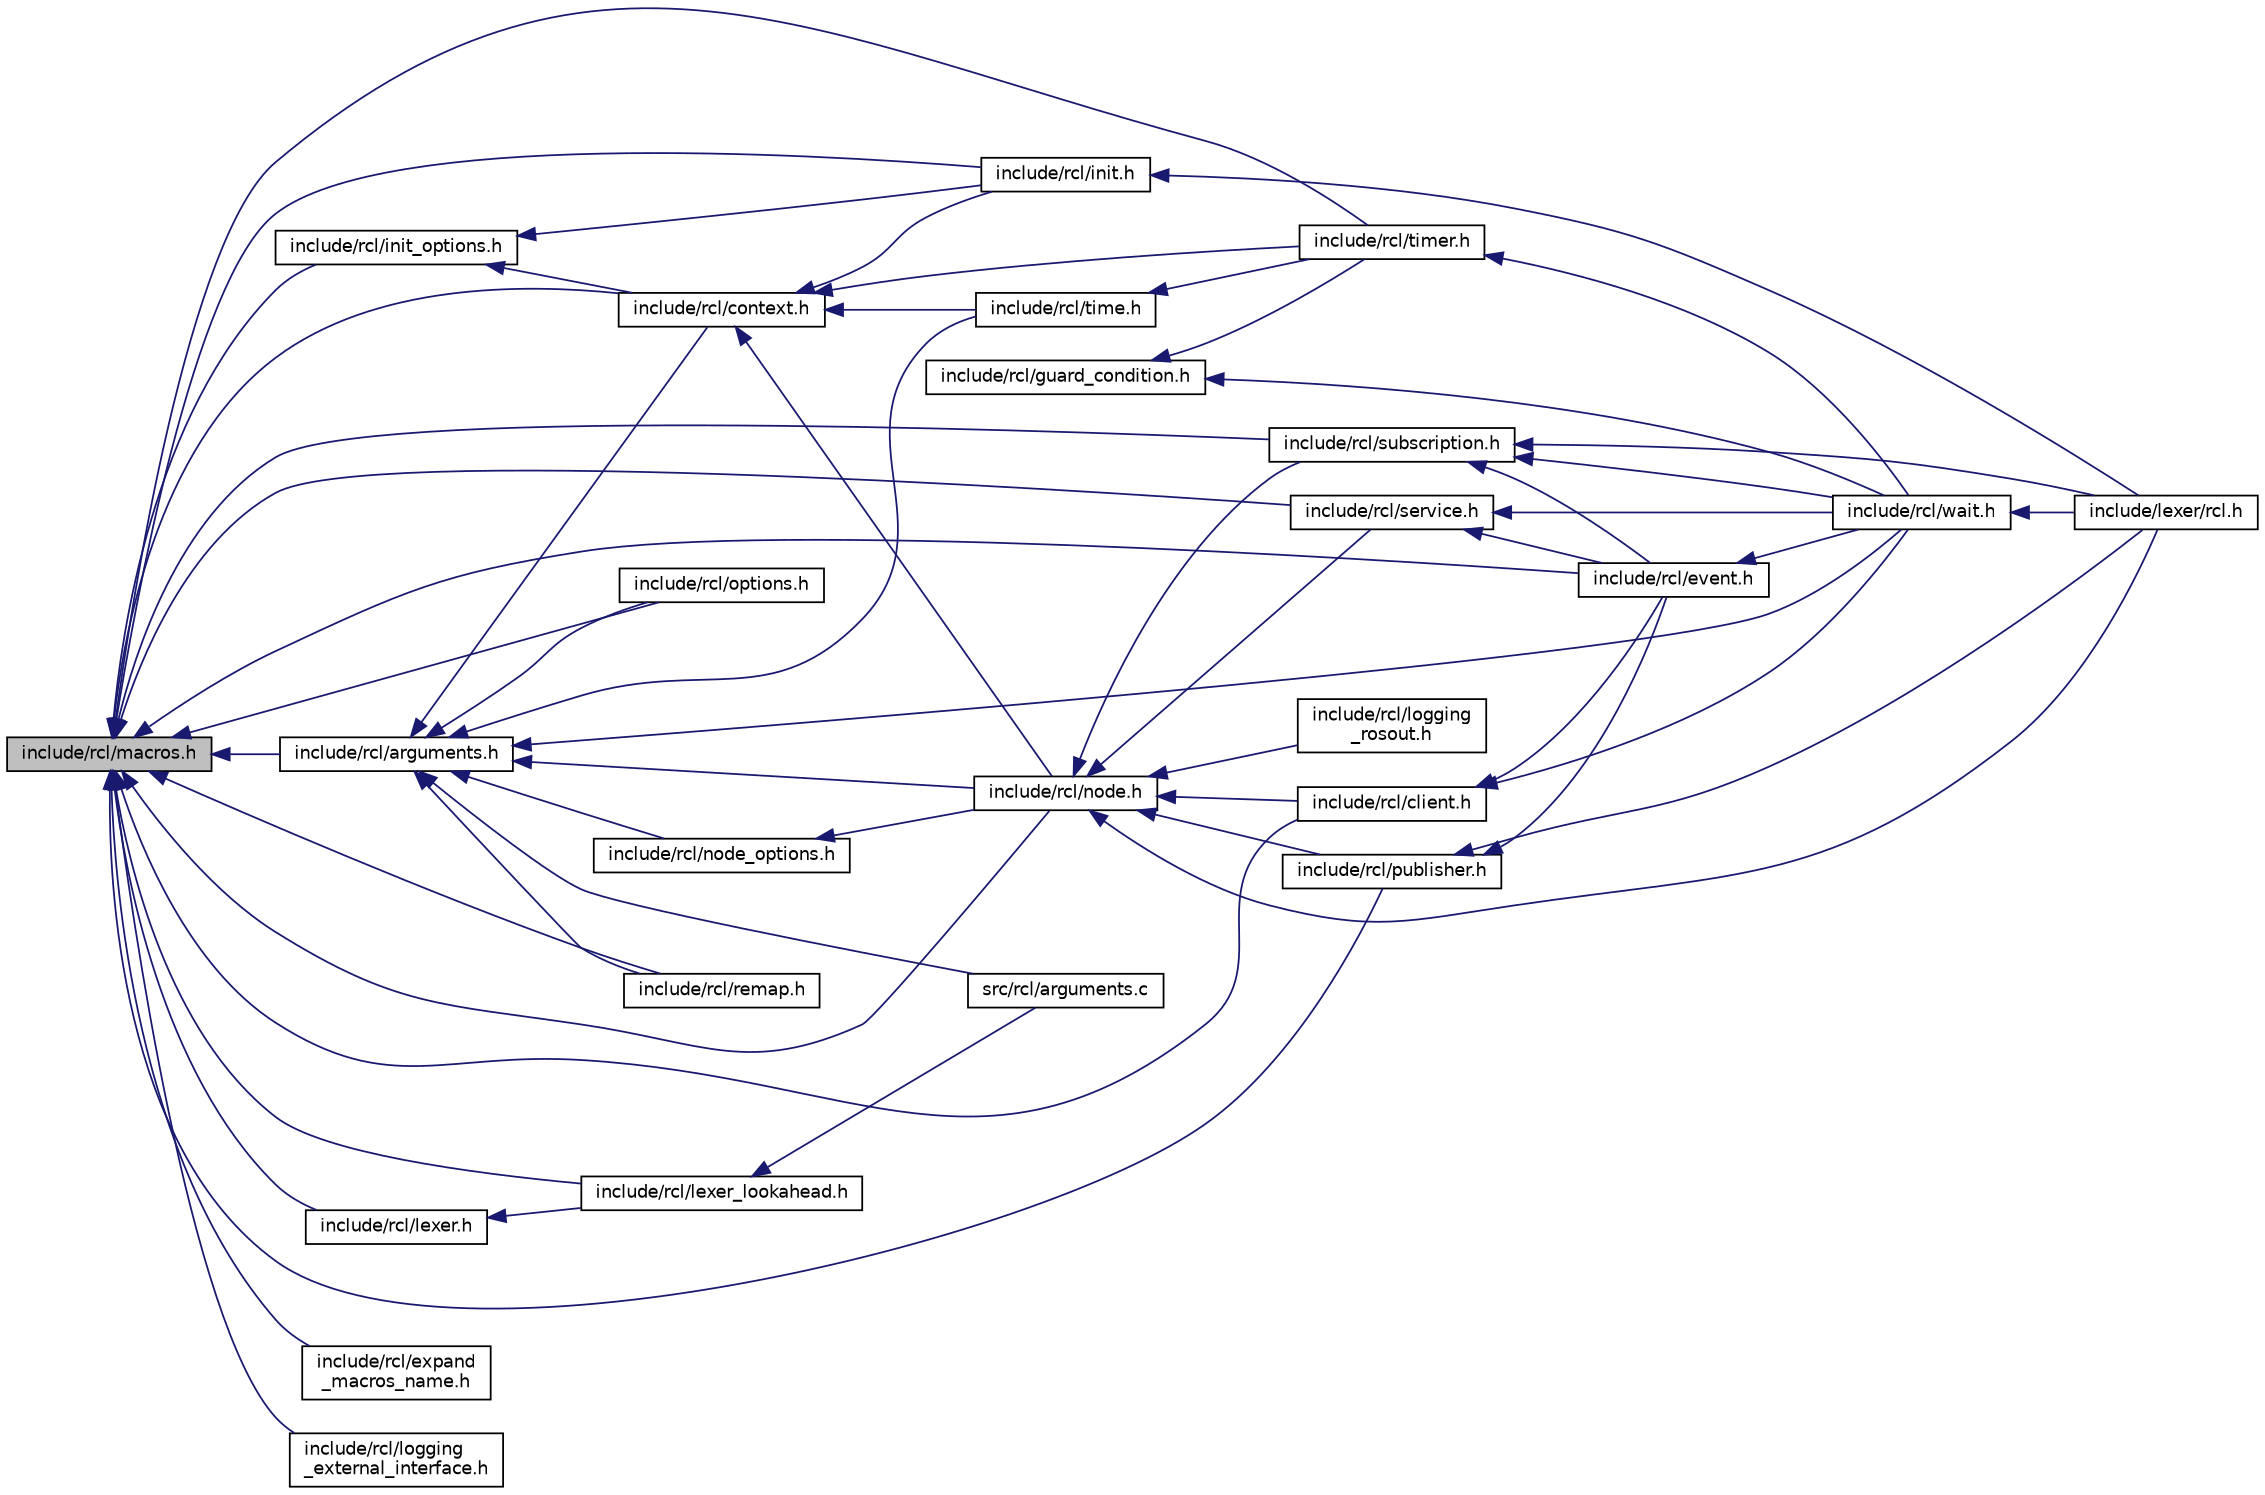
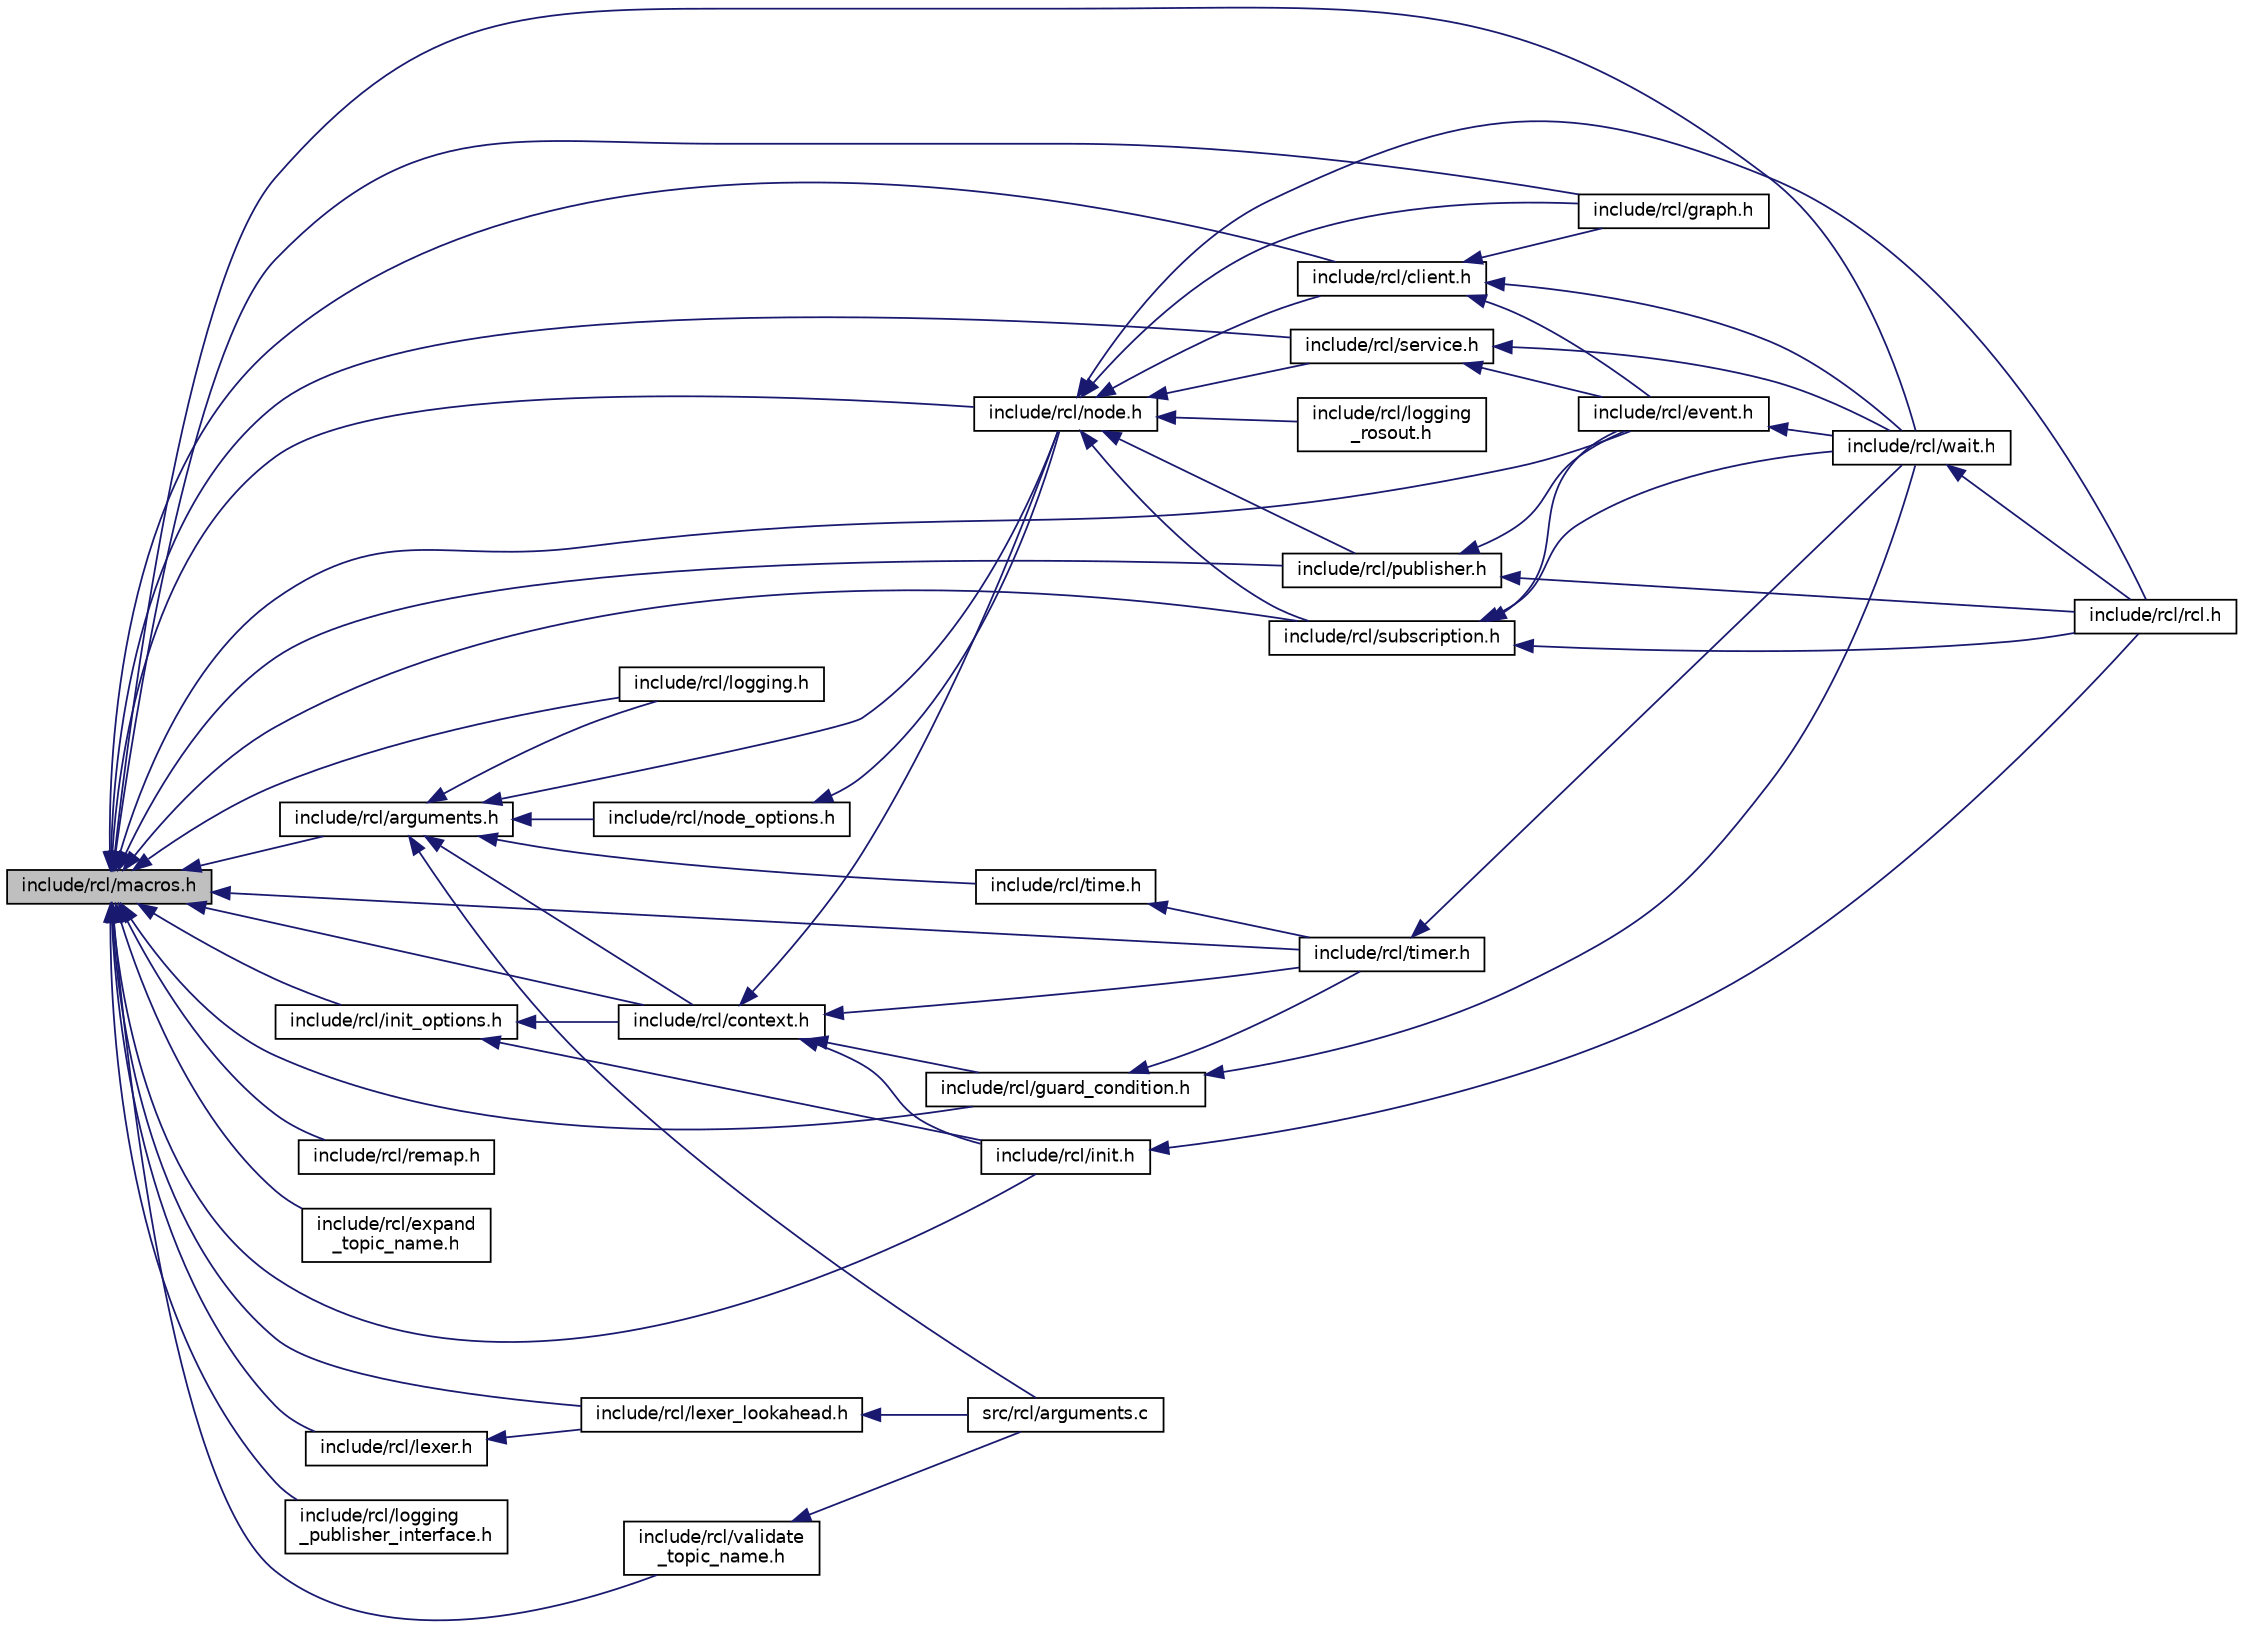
node "include/rcl/graph.h": added
edge "include/rcl/time.h" -> "include/rcl/context.h": now "include/rcl/guard_condition.h" -> "include/rcl/context.h"
node "include/lexer/rcl.h": label "include/lexer/rcl.h" -> "include/rcl/rcl.h"
node "include/rcl/options.h": label "include/rcl/options.h" -> "include/rcl/logging.h"
edge "include/rcl/wait.h" -> "include/rcl/arguments.h": now "include/rcl/wait.h" -> "include/rcl/macros.h"
edge "include/rcl/remap.h" -> "include/rcl/arguments.h": removed
edge "include/rcl/guard_condition.h" -> "include/rcl/macros.h": added
node "include/rcl/expand _macros_name.h": label "include/rcl/expand _macros_name.h" -> "include/rcl/expand _topic_name.h"
node "include/rcl/logging _external_interface.h": label "include/rcl/logging _external_interface.h" -> "include/rcl/logging _publisher_interface.h"
node "include/rcl/validate _topic_name.h": added
